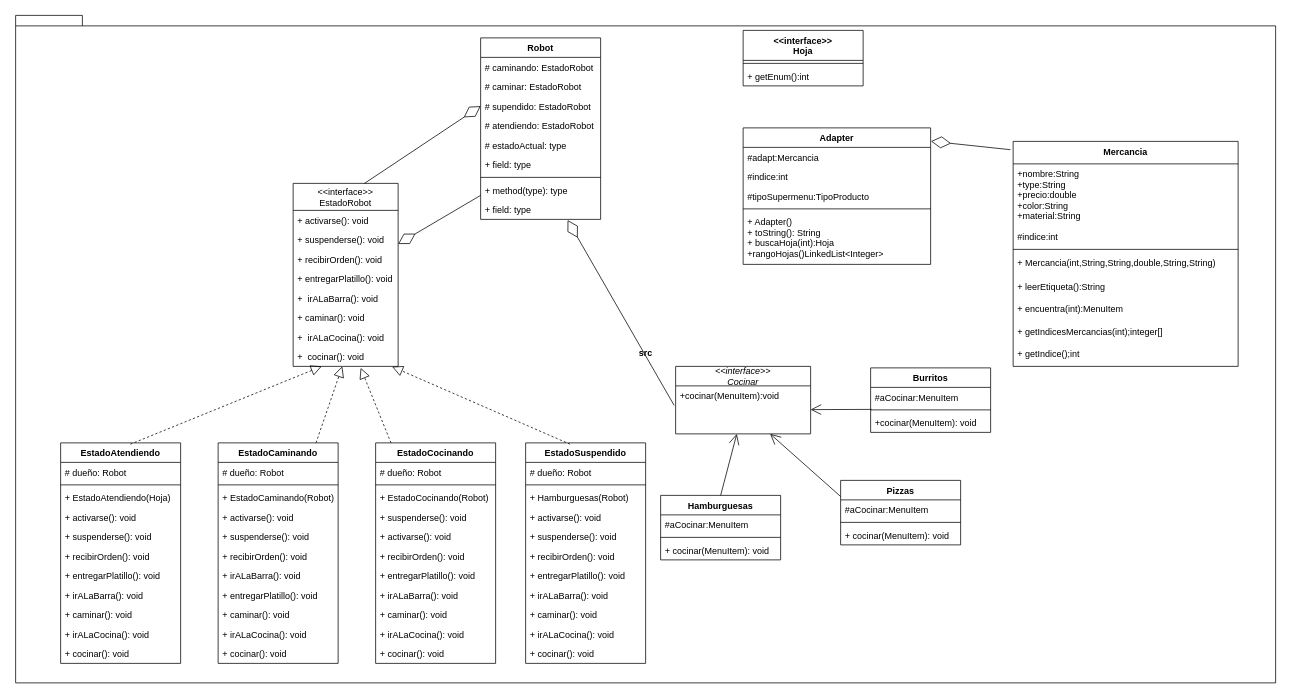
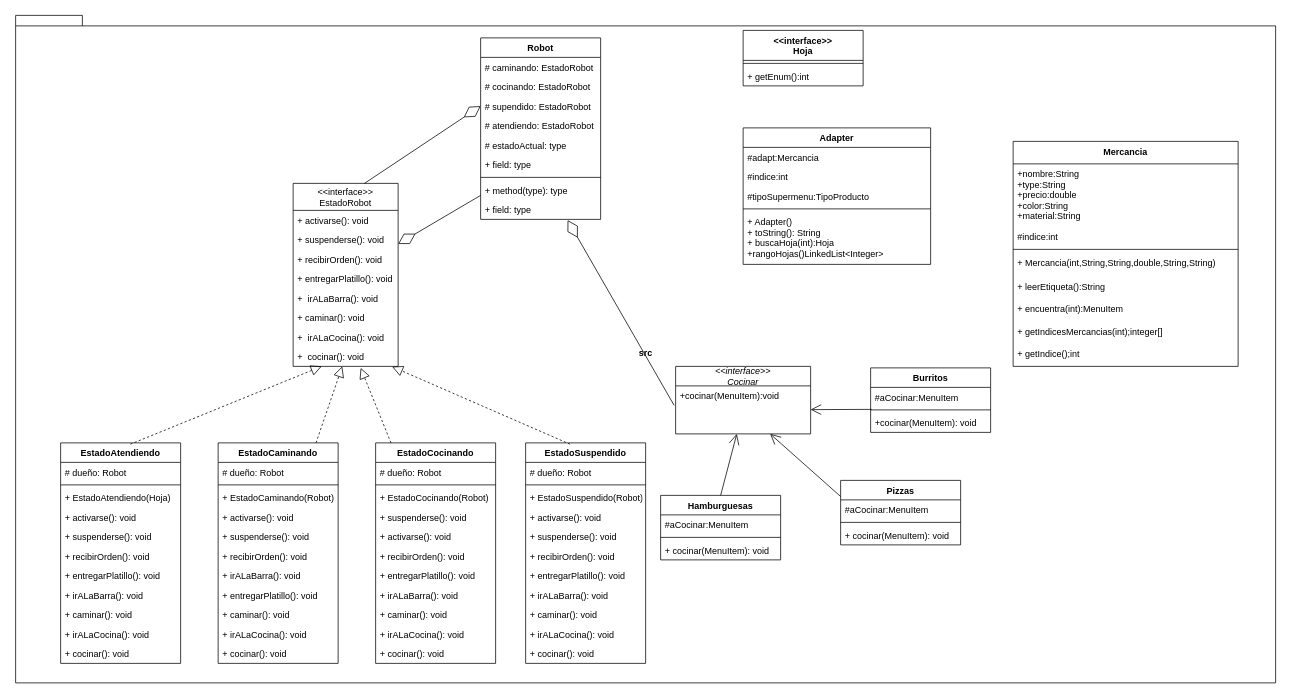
node "# caminar: EstadoRobot": label "# caminar: EstadoRobot" -> "# cocinando: EstadoRobot"
edge "Mercancia" -> "Adapter": removed
node "+ Hamburguesas(Robot)": label "+ Hamburguesas(Robot)" -> "+ EstadoSuspendido(Robot)"
